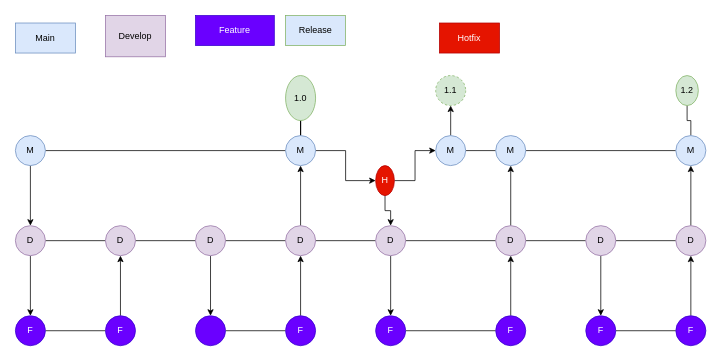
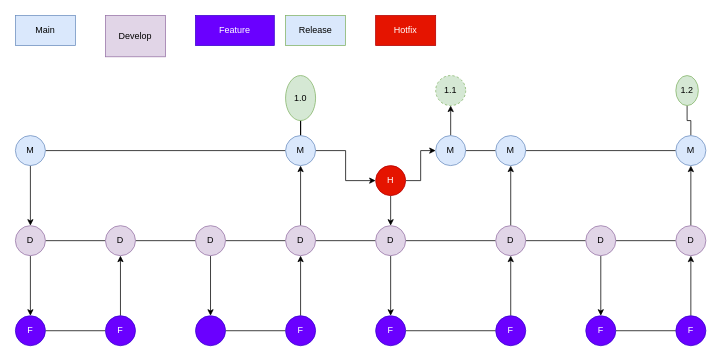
node "Main": moved (45, 38) -> (45, 30)
node "Hotfix": moved (469, 38) -> (405, 30)
node "H": size 19x30 -> 30x30
